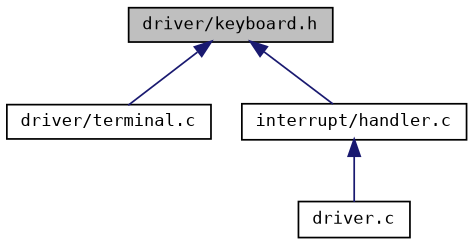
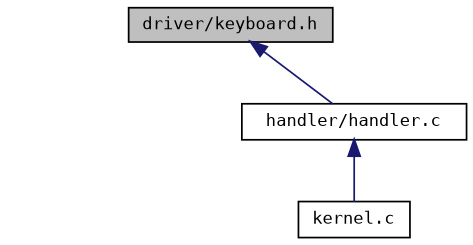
node "driver/terminal.c": removed
node "interrupt/handler.c": label "interrupt/handler.c" -> "handler/handler.c"
node "driver.c": label "driver.c" -> "kernel.c"
